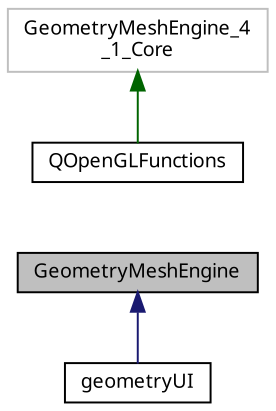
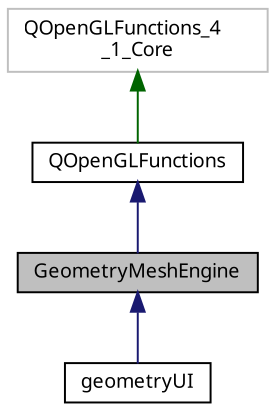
node "GeometryMeshEngine_4 _1_Core": label "GeometryMeshEngine_4 _1_Core" -> "QOpenGLFunctions_4 _1_Core"
edge "GeometryMeshEngine" -> "QOpenGLFunctions": added
